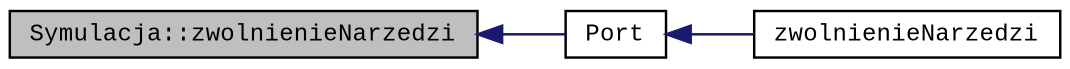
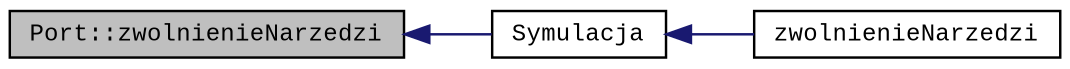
node "Symulacja::zwolnienieNarzedzi": label "Symulacja::zwolnienieNarzedzi" -> "Port::zwolnienieNarzedzi"
node "Port": label "Port" -> "Symulacja"
